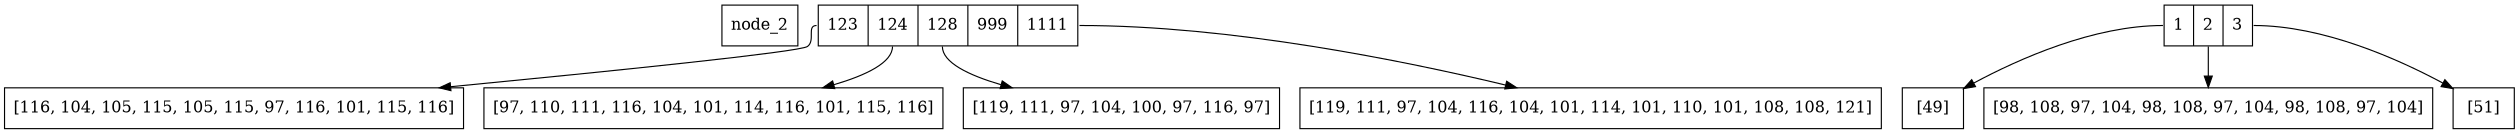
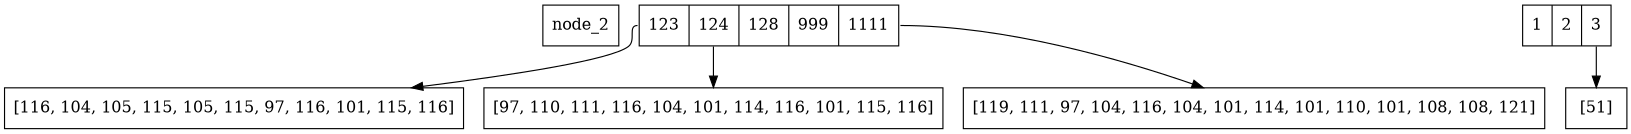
node "[119, 111, 97, 104, 100, 97, 116, 97]": removed
node "[49]": removed
node "[98, 108, 97, 104, 98, 108, 97, 104, 98, 108, 97, 104]": removed
